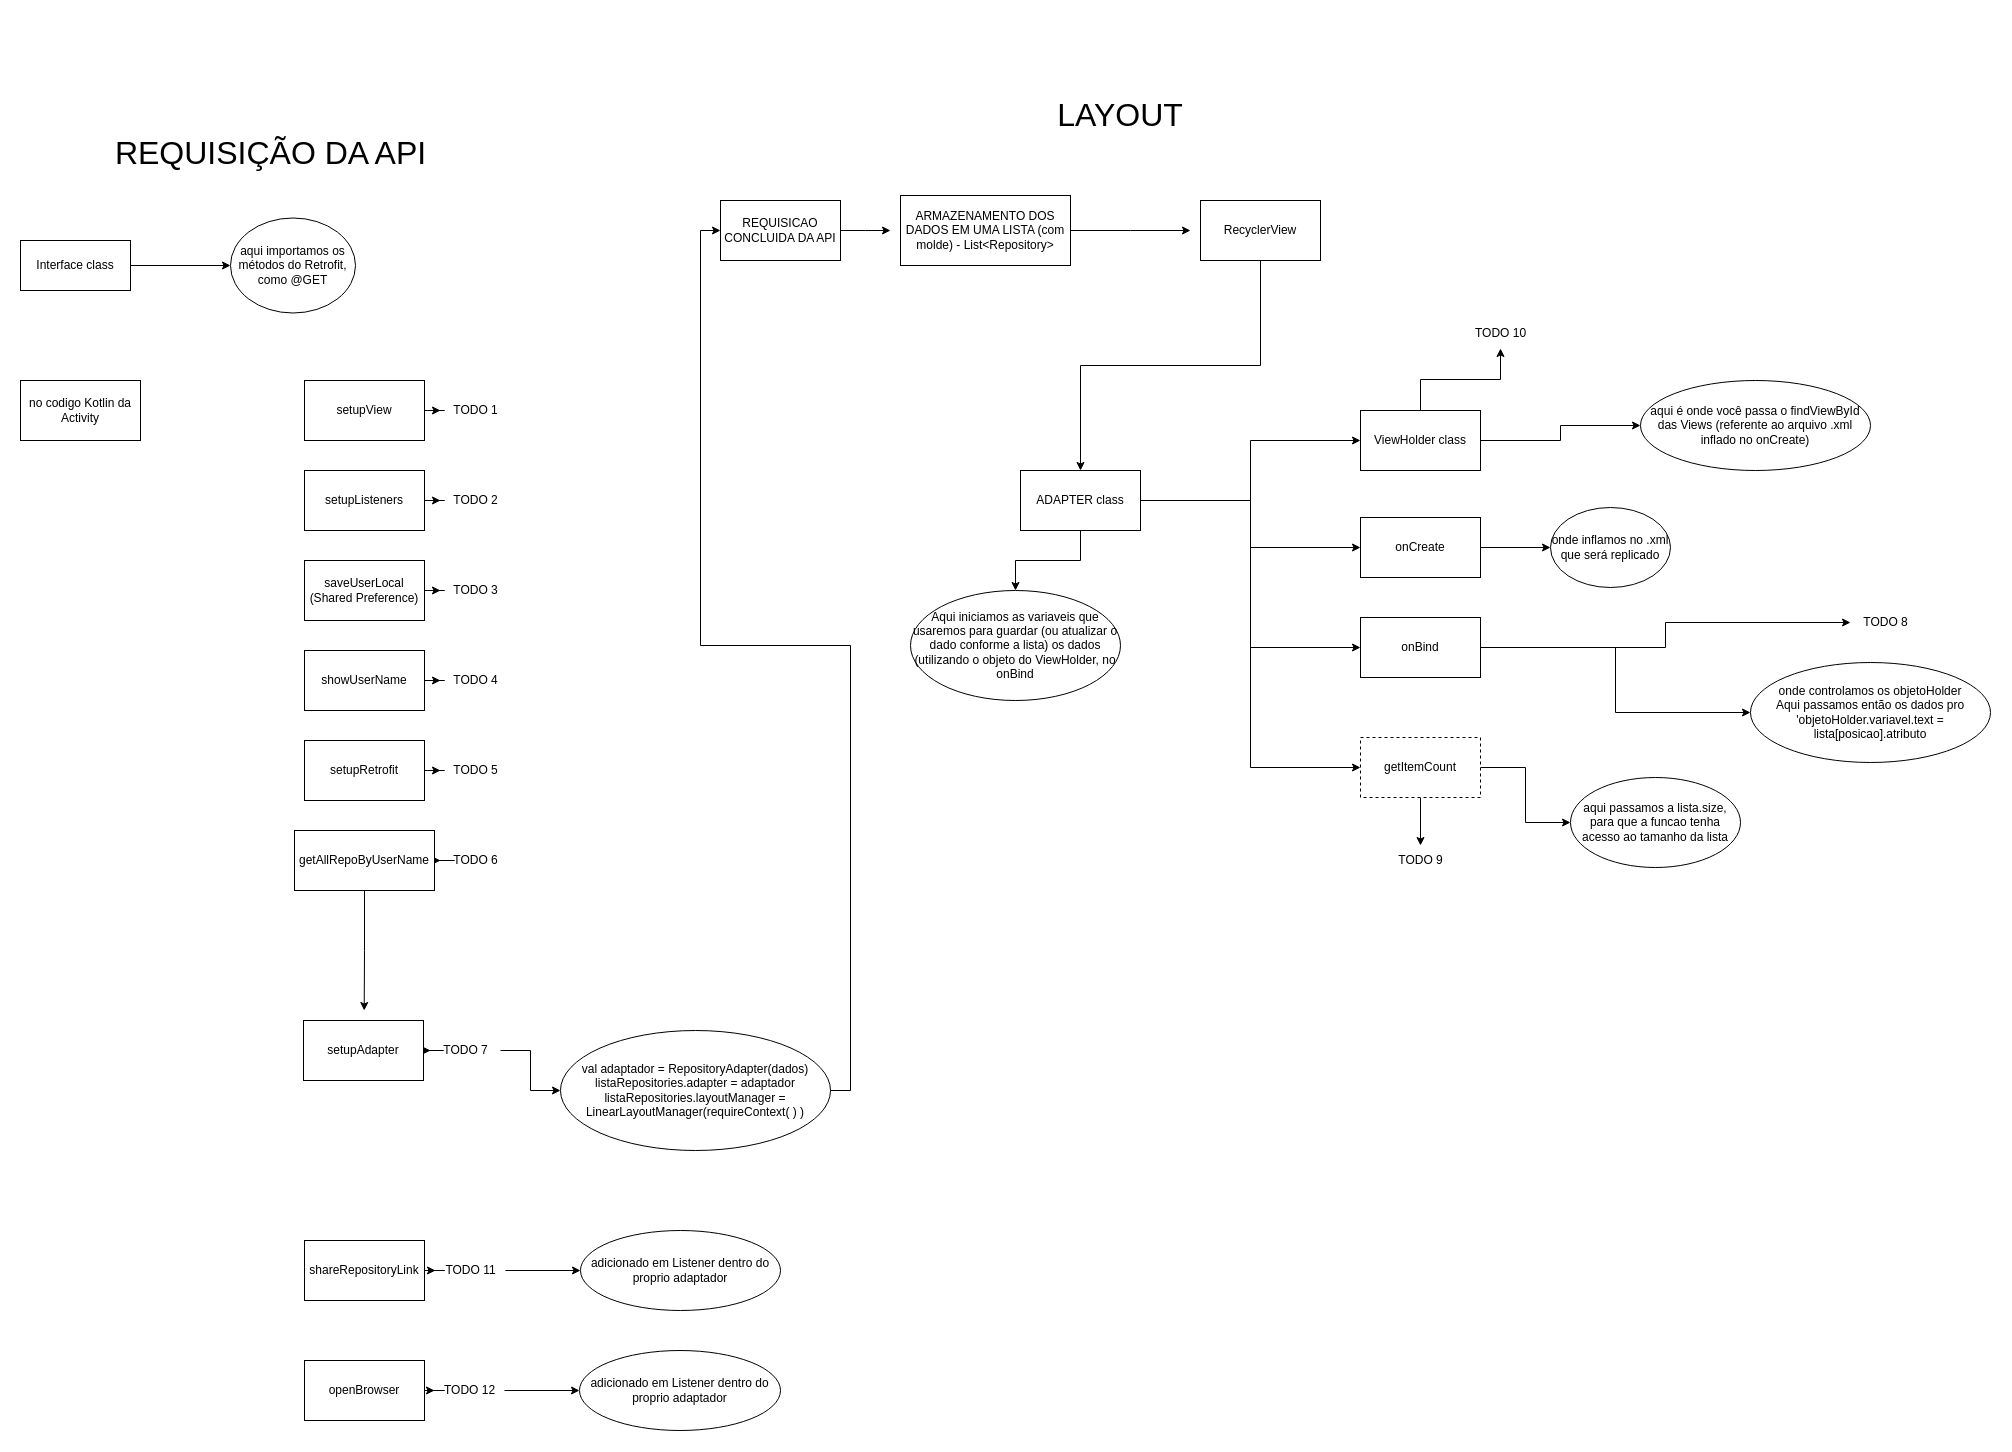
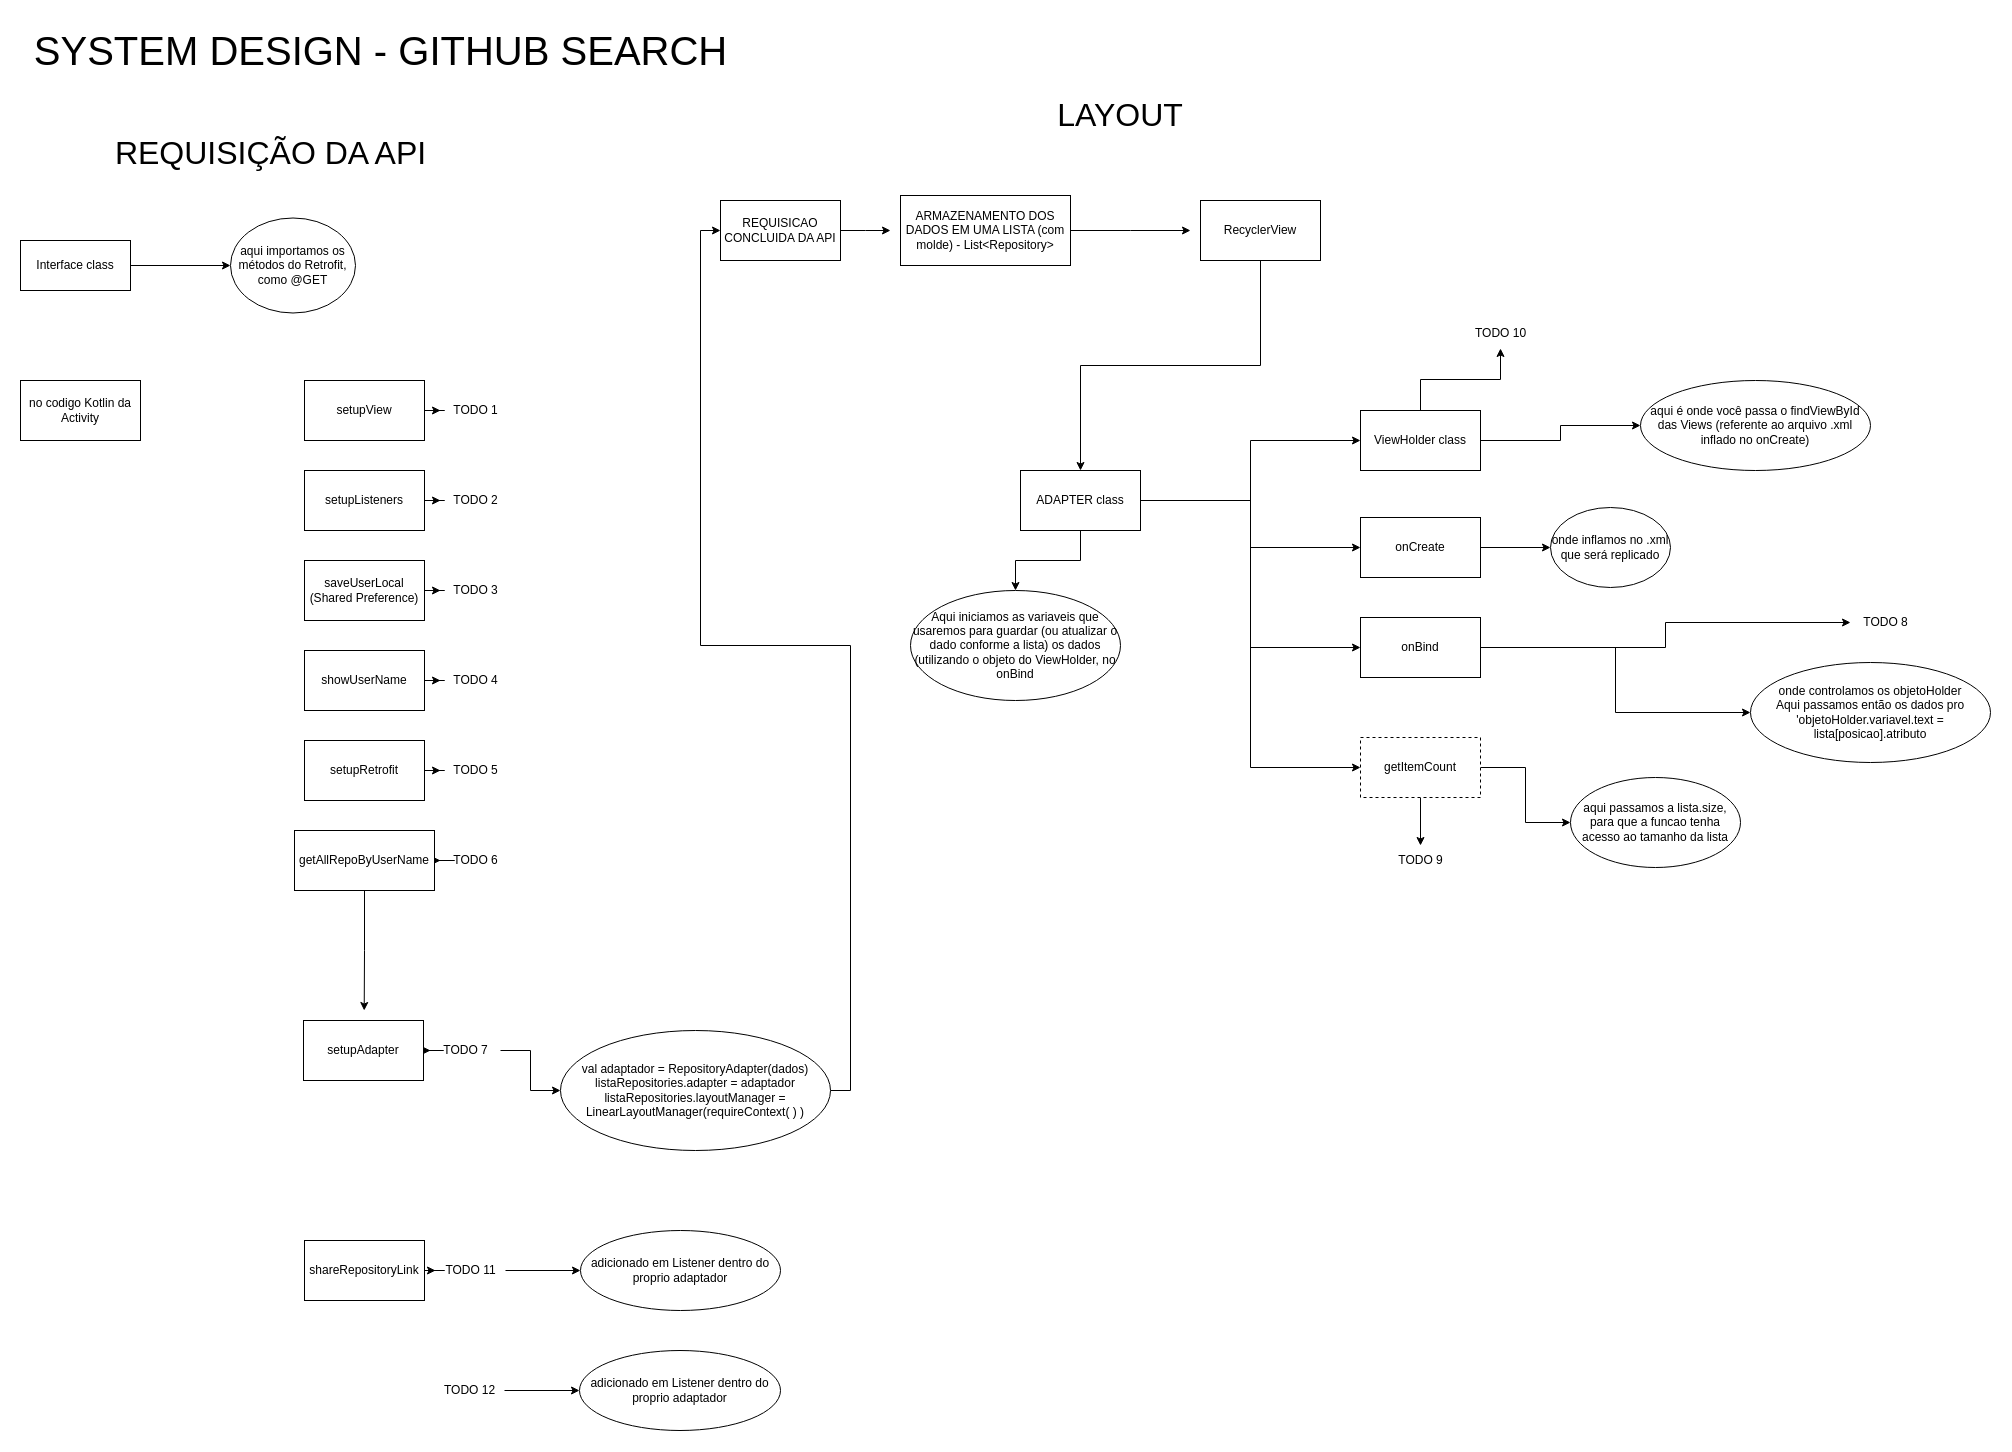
node "SYSTEM DESIGN - GITHUB SEARCH": added
node "openBrowser": removed
edge "openBrowser" -> "TODO 12": removed
